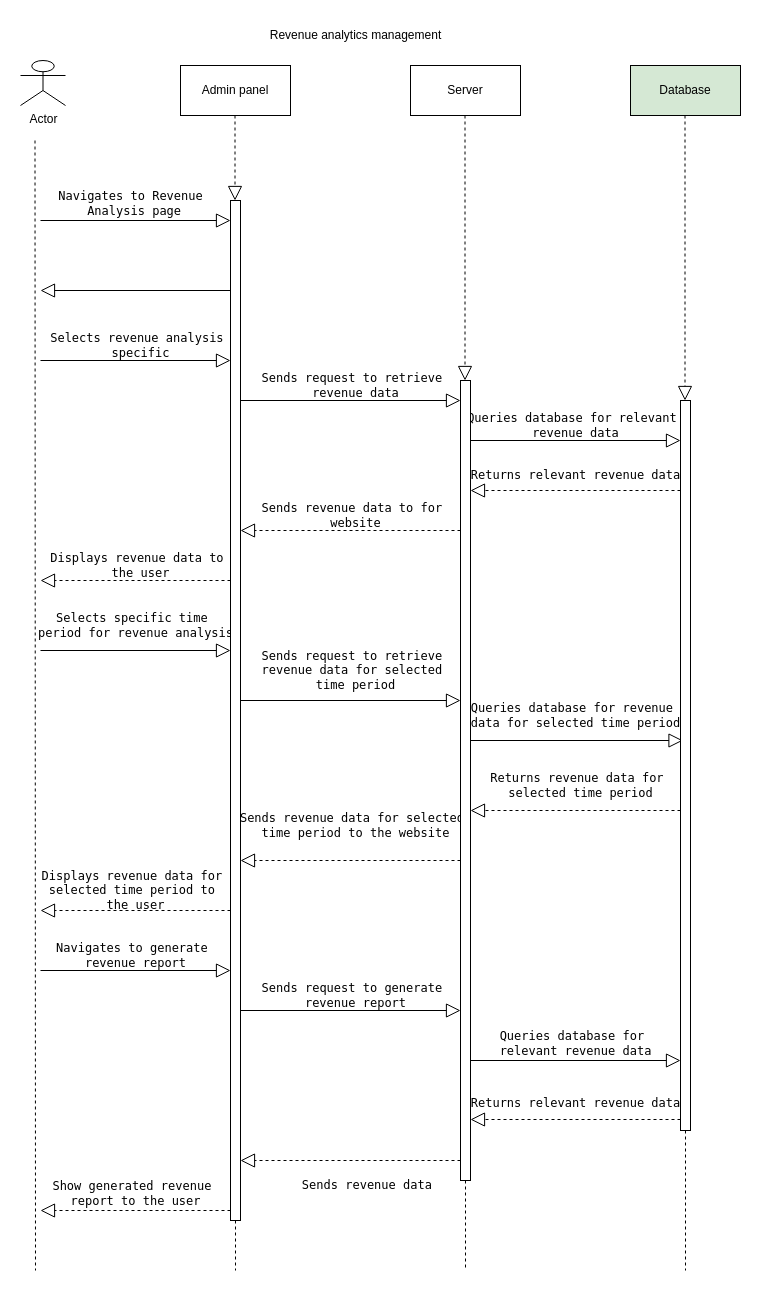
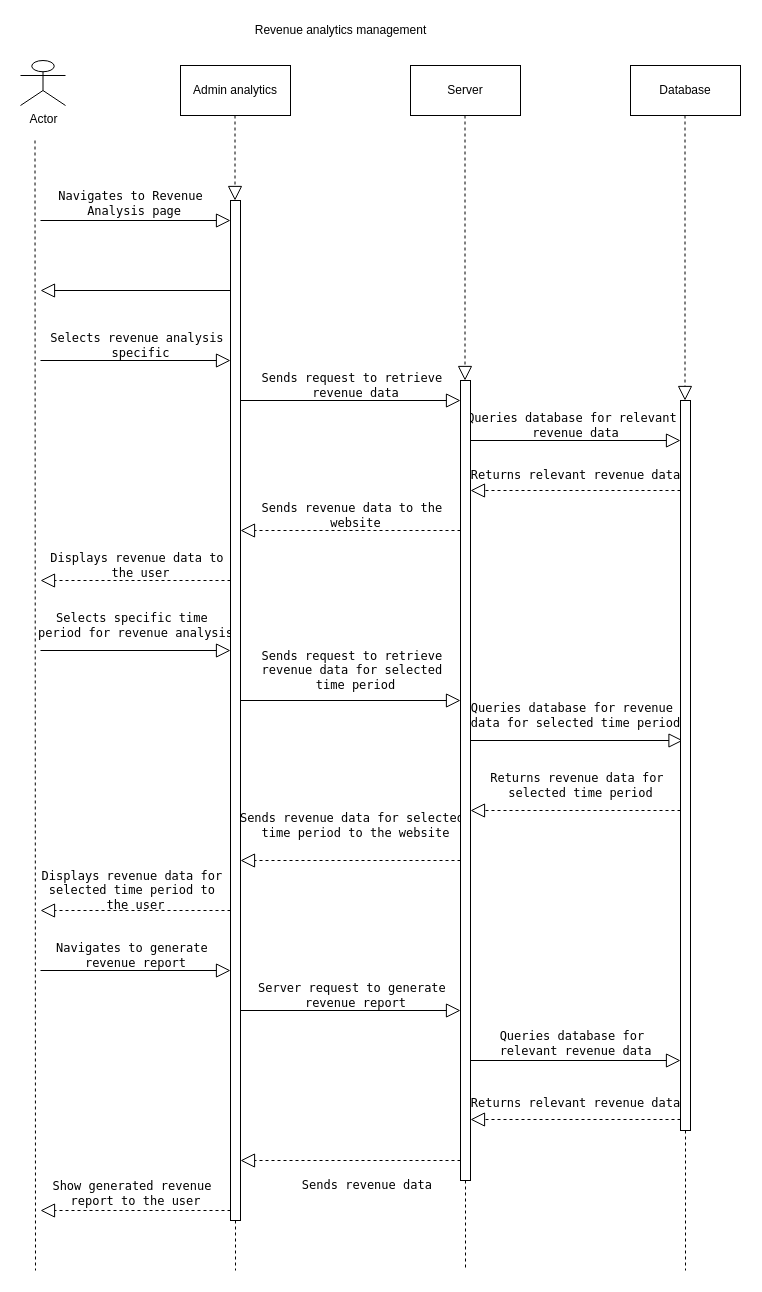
node "Revenue analytics management": moved (356, 36) -> (341, 31)
node "Admin panel": label "Admin panel" -> "Admin analytics"
node "Database": fillcolor #d5e8d4 -> #ffffff
node "Sends revenue data to for website": label "Sends revenue data to for website" -> "Sends revenue data to the website"
node "Sends request to generate revenue report": label "Sends request to generate revenue report" -> "Server request to generate revenue report"
